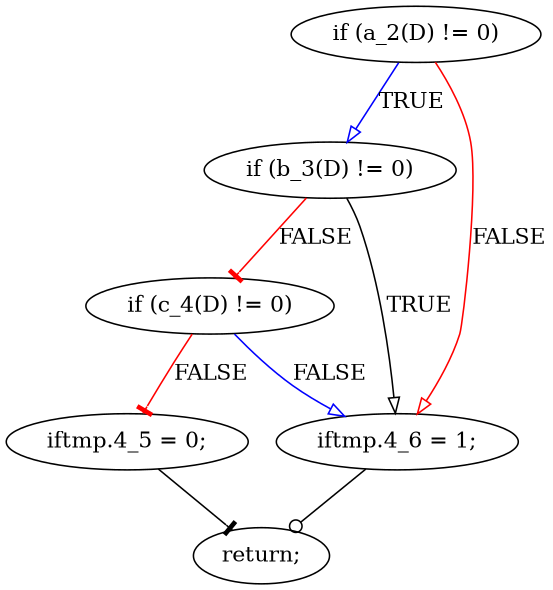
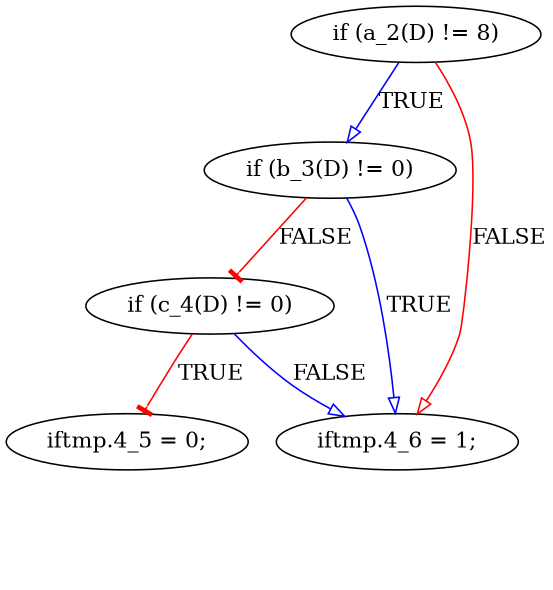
node "if (a_2(D) != 0)": label "if (a_2(D) != 0)" -> "if (a_2(D) != 8)"
edge "if (b_3(D) != 0)" -> "iftmp.4_6 = 1;": color black -> blue
edge "if (c_4(D) != 0)" -> "iftmp.4_5 = 0;": label "FALSE" -> "TRUE"
node "return;": removed
